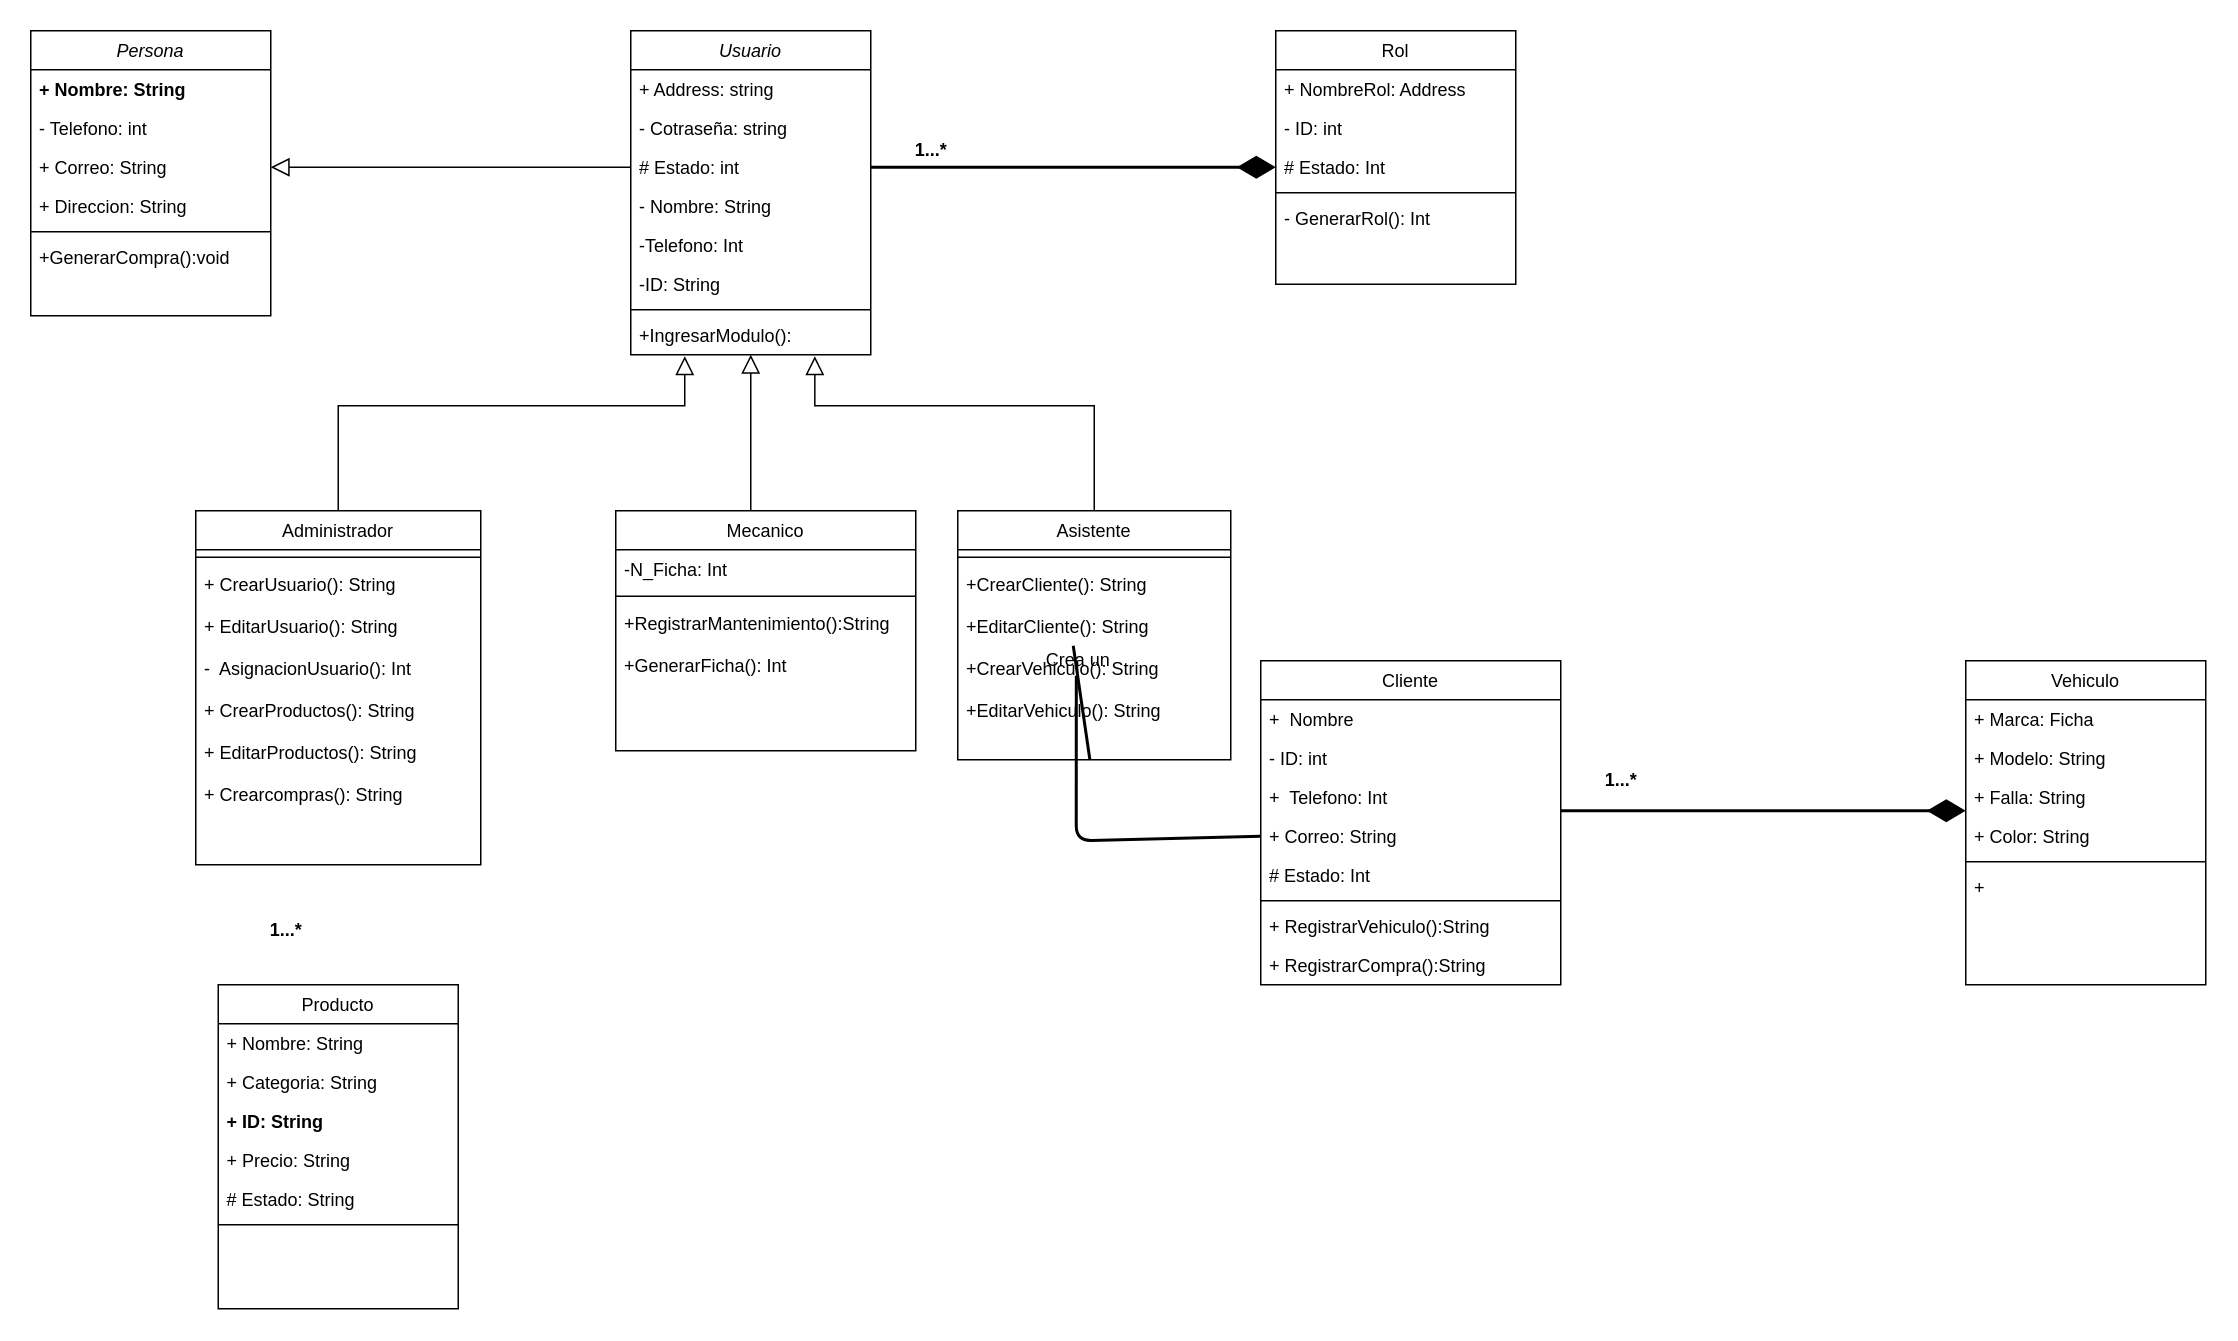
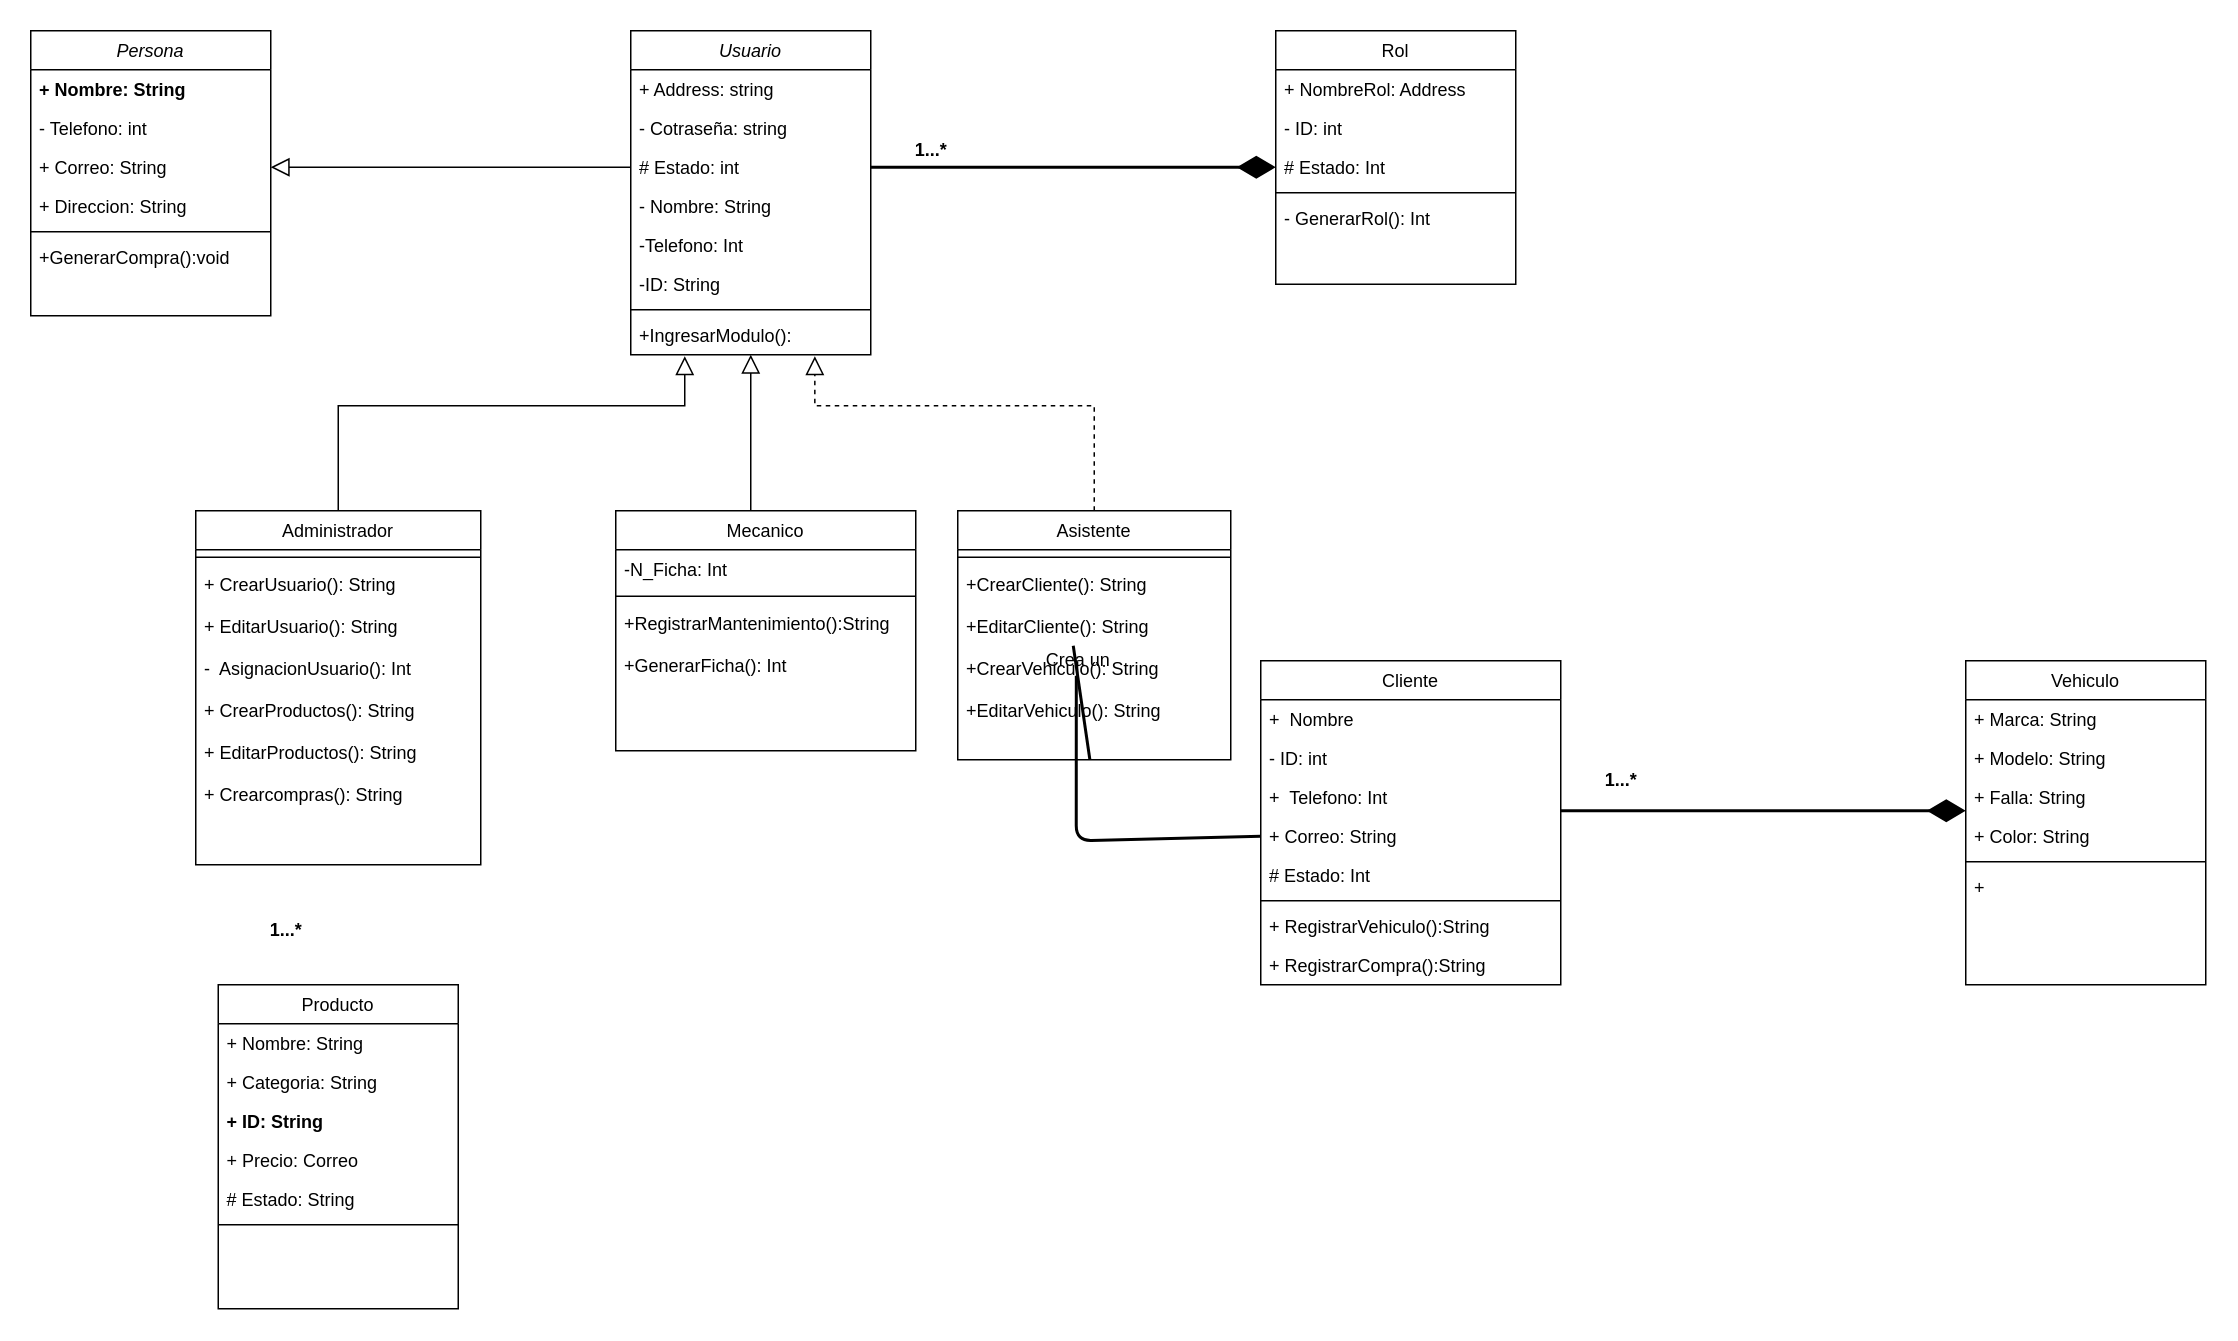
edge "Asistente" -> "+IngresarModulo():": style solid -> dashed
node "+ Marca: Ficha": label "+ Marca: Ficha" -> "+ Marca: String"
node "+ Precio: String": label "+ Precio: String" -> "+ Precio: Correo"
